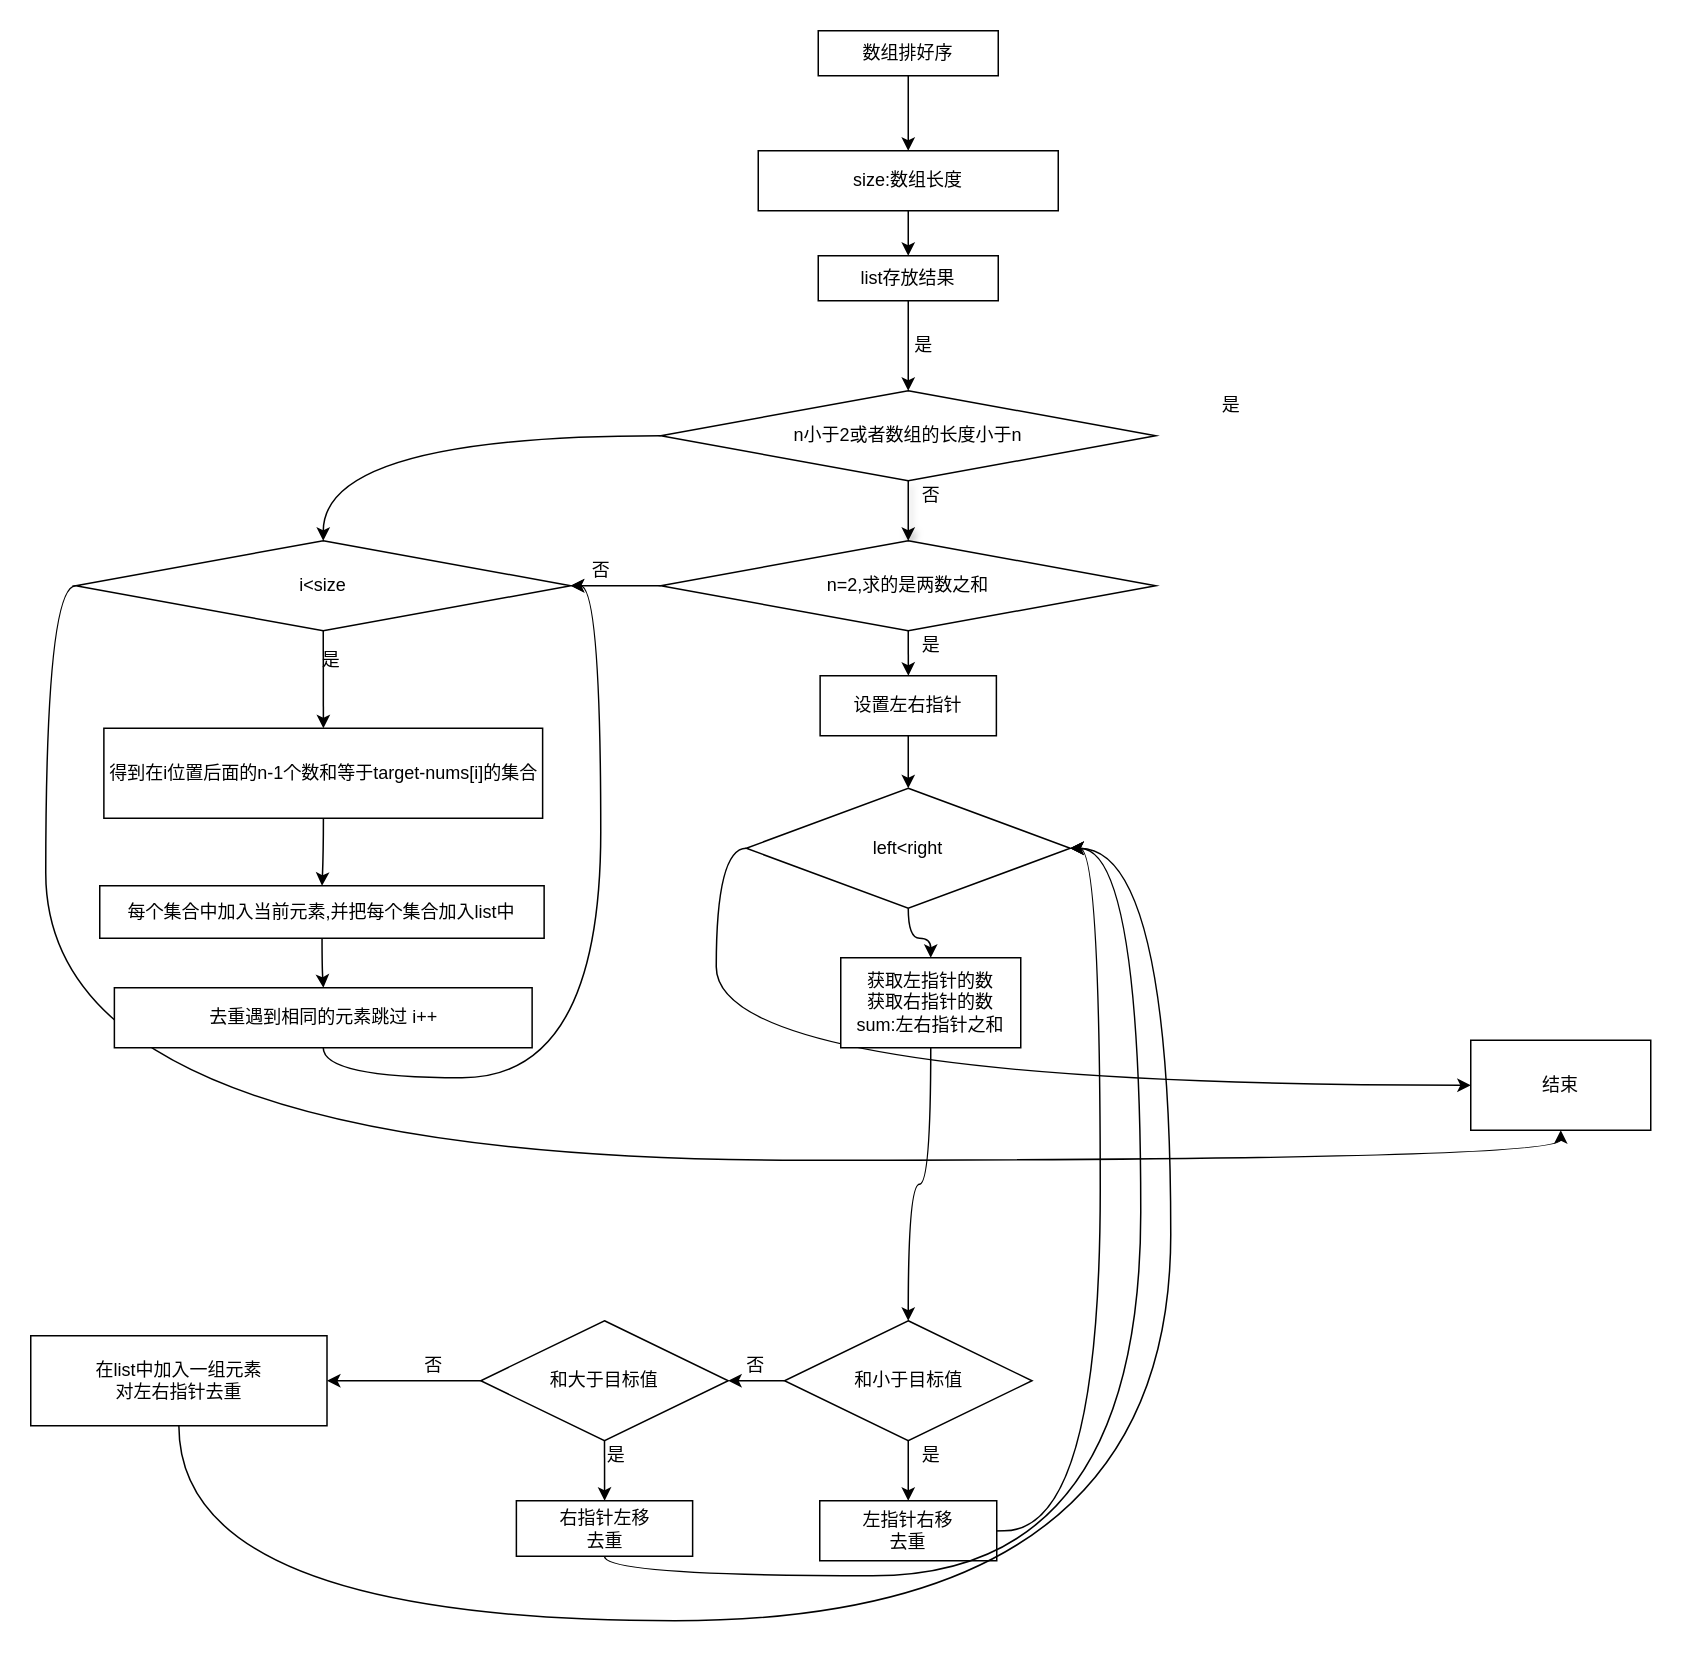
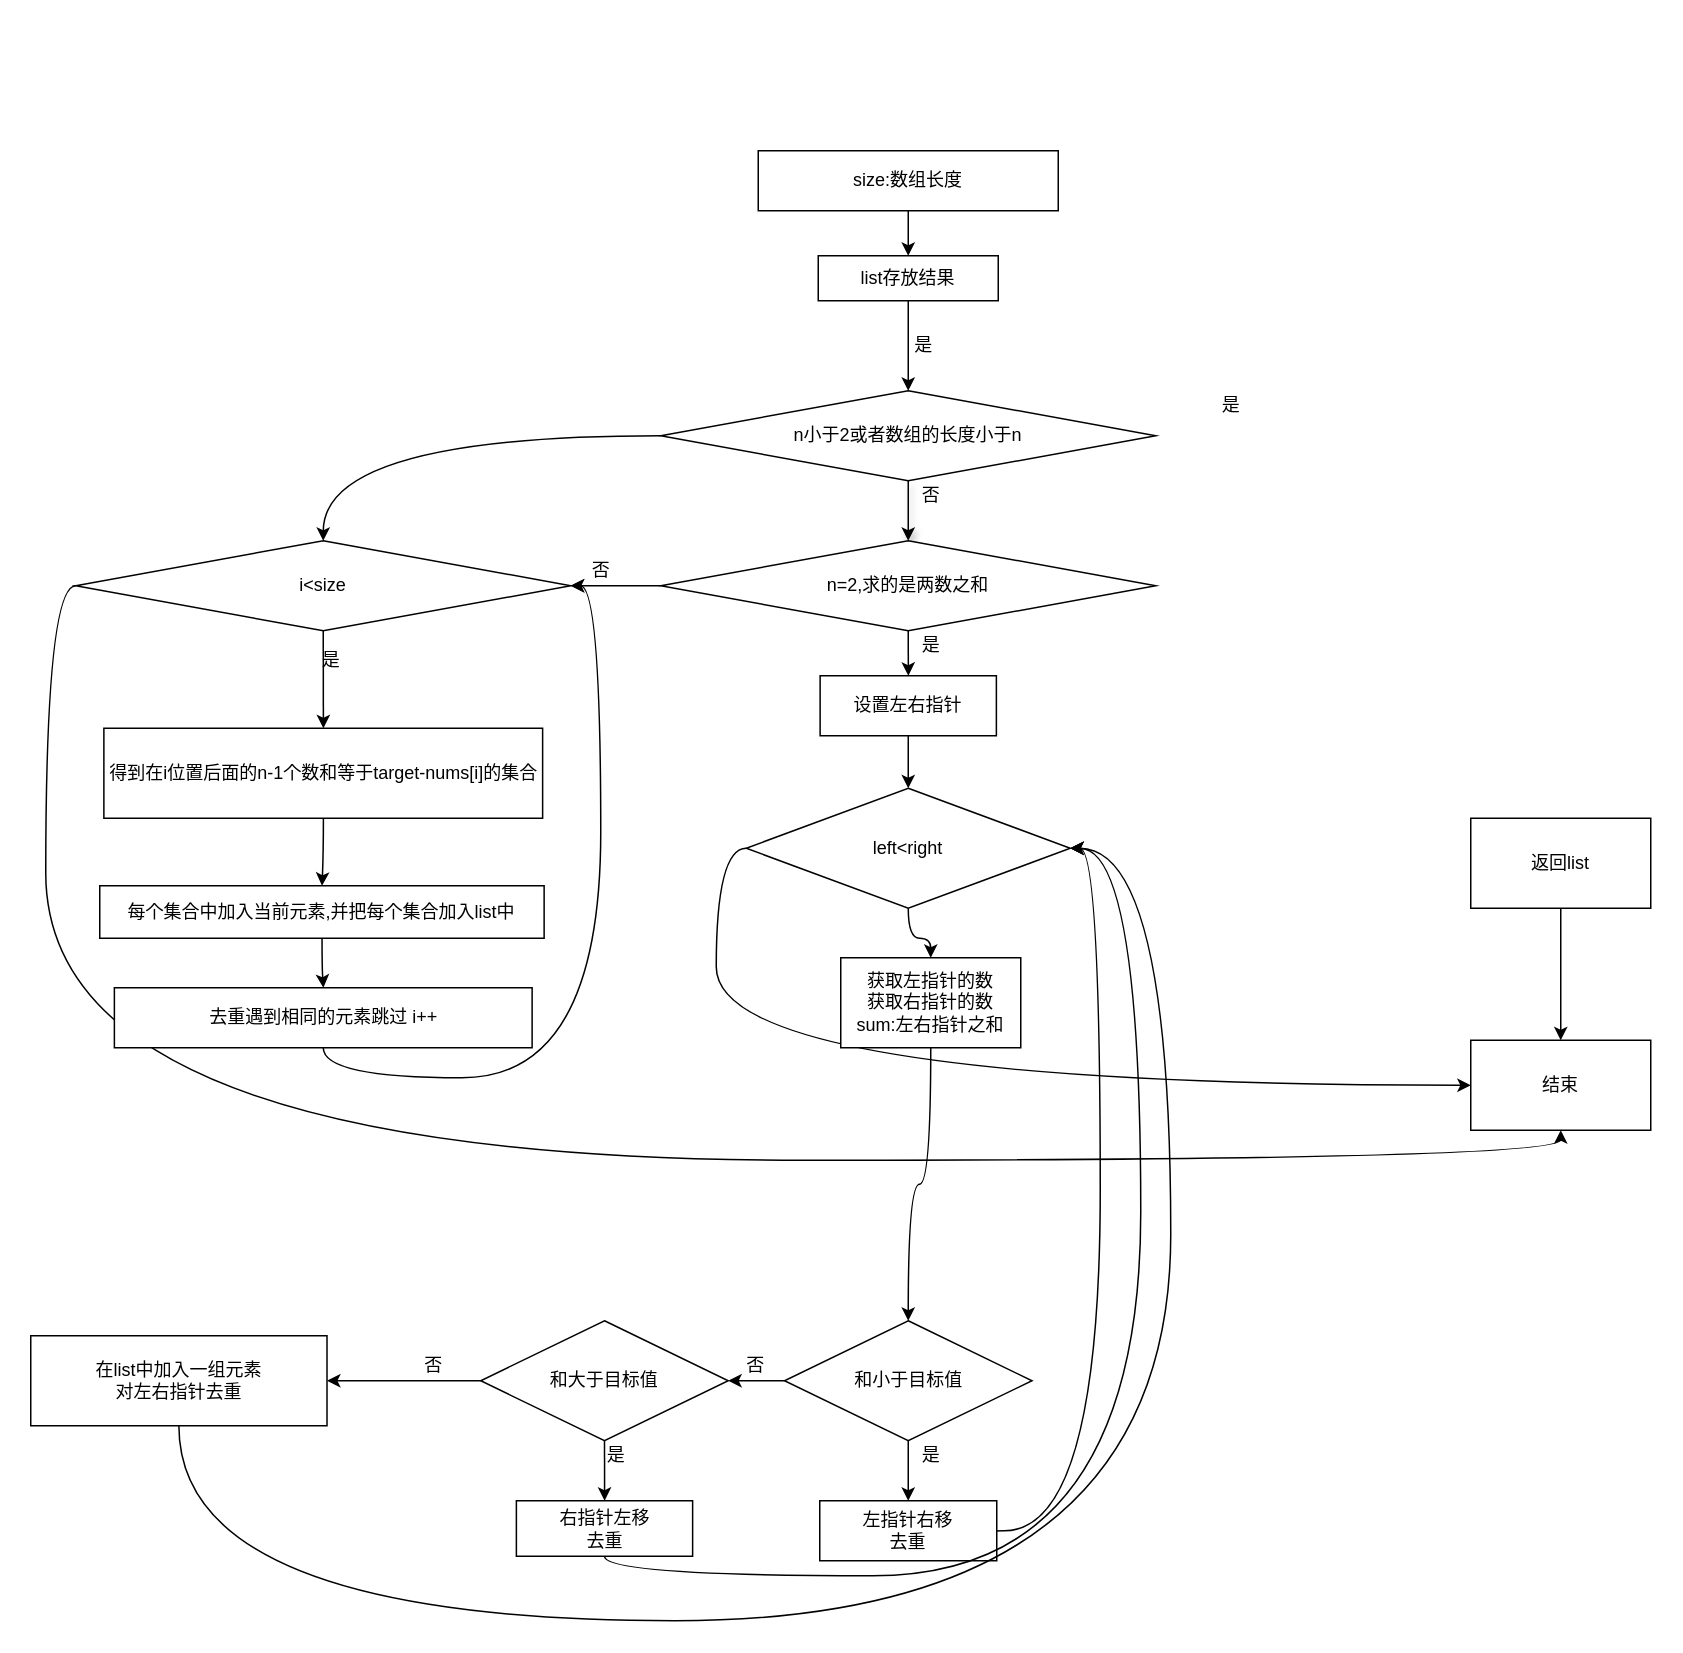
node "数组排好序": removed
edge "数组排好序" -> "size:数组长度": removed
node "返回list": added
edge "返回list" -> "结束": added
